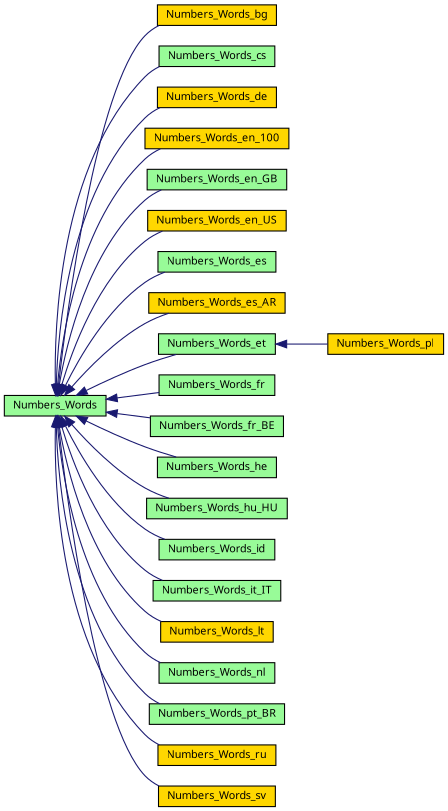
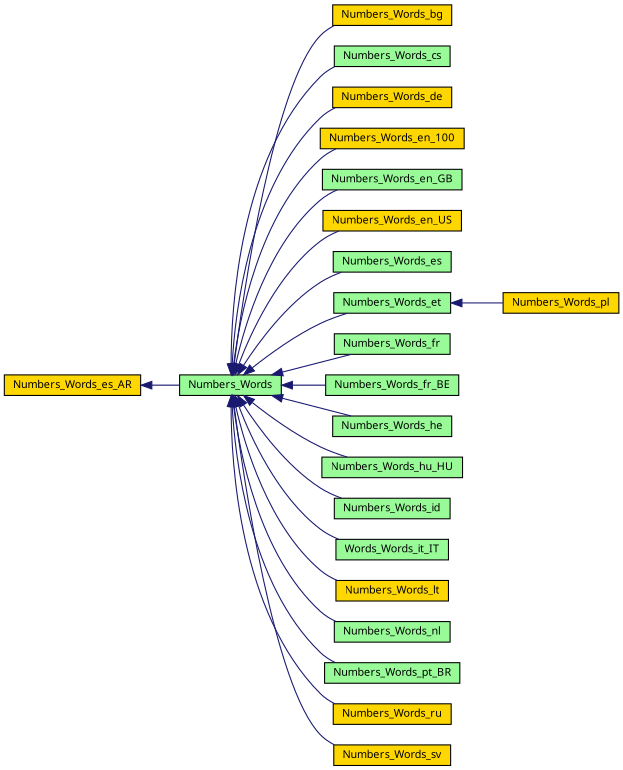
edge "Numbers_Words_es_AR" -> "Numbers_Words": reversed
node "Numbers_Words_it_IT": label "Numbers_Words_it_IT" -> "Words_Words_it_IT"
